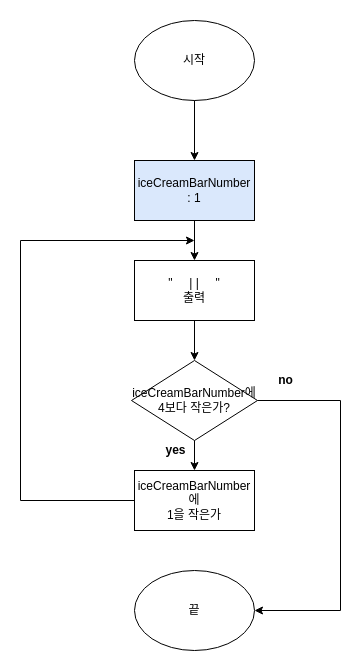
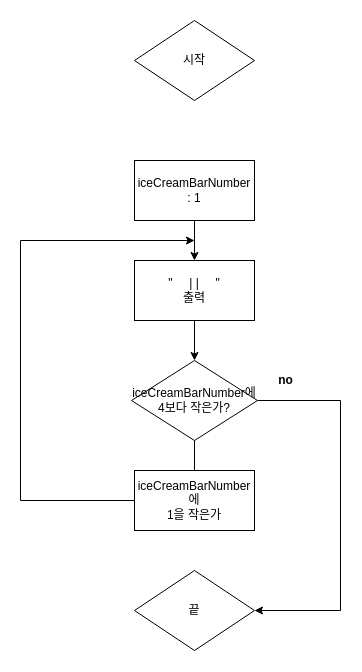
node "시작": shape ellipse -> diamond
edge "시작" -> "iceCreamBarNumber : 1": removed
node "iceCreamBarNumber : 1": fillcolor #dae8fc -> #ffffff
node "yes": removed
edge "iceCreamBarNumber에 4보다 작은가?" -> "iceCreamBarNumber에 1을 작은가": arrowhead classic -> none
node "끝": shape ellipse -> diamond
